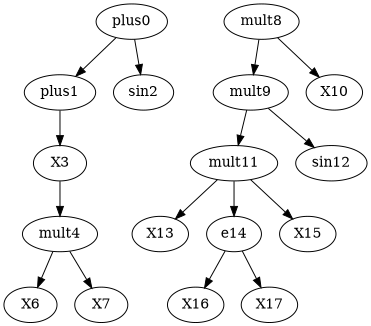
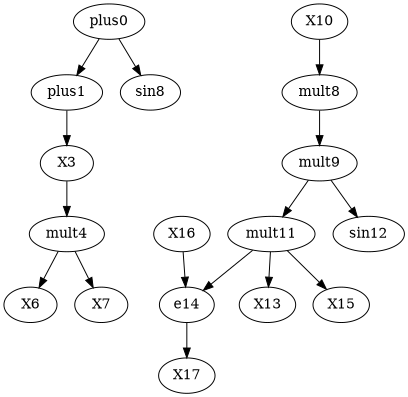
edge "mult8" -> "X10": reversed
node "sin2": label "sin2" -> "sin8"
edge "e14" -> "X16": reversed
